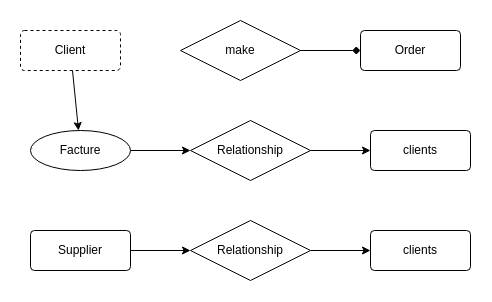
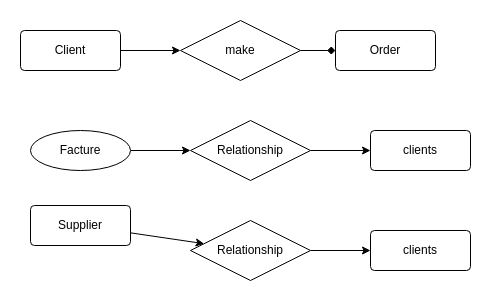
node "Client": style dashed -> solid
node "Order": moved (411, 51) -> (386, 51)
edge "Client" -> "Facture": now "Client" -> "make"
node "Supplier": moved (81, 251) -> (81, 226)
